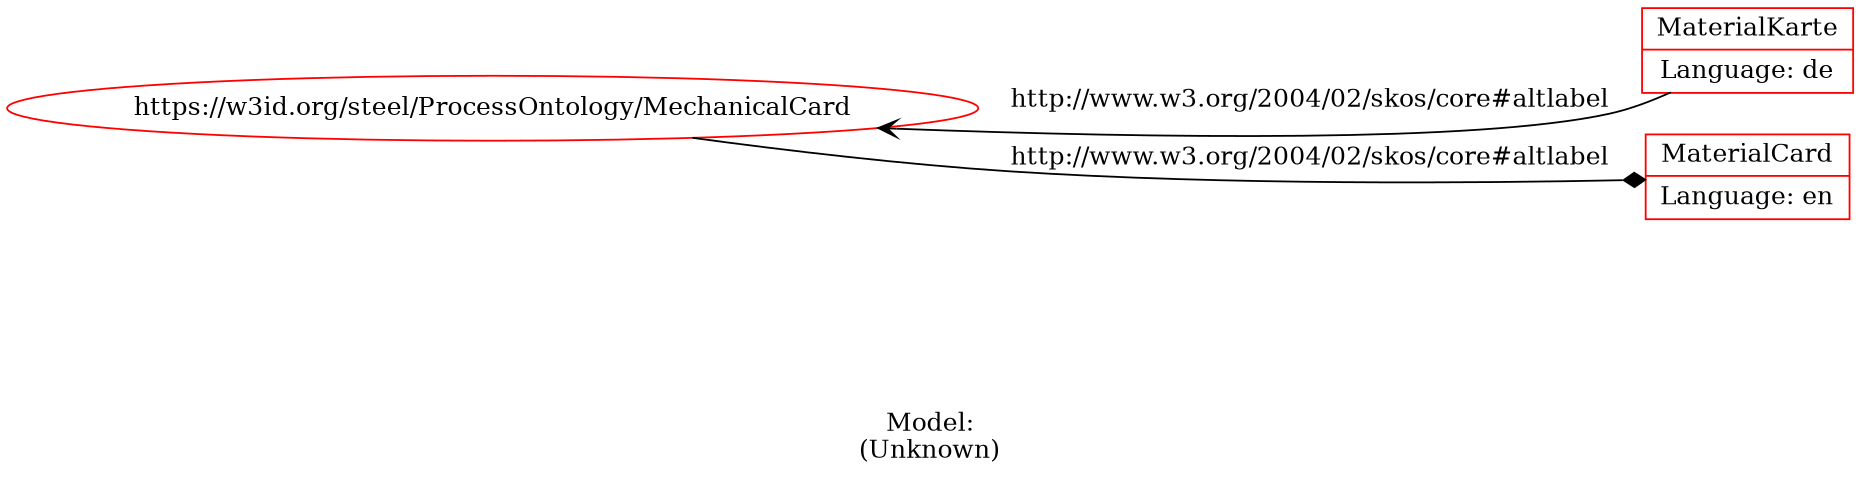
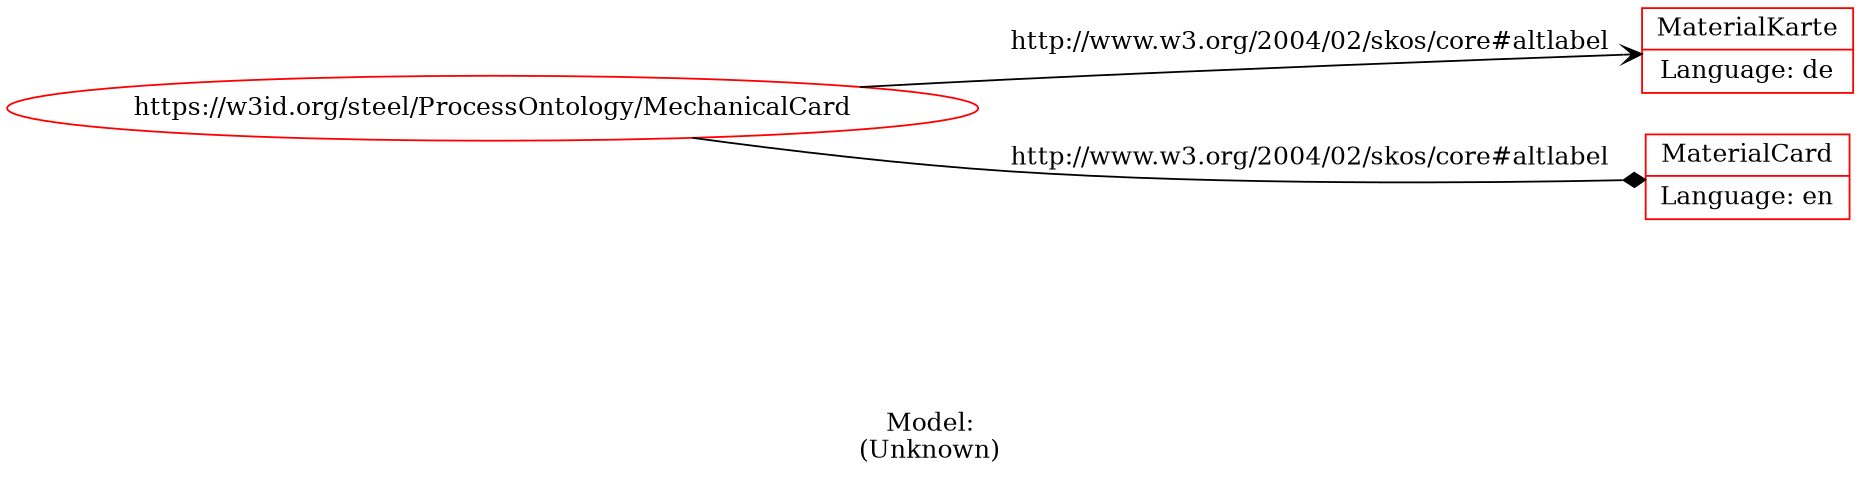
edge "MaterialKarte" -> "https://w3id.org/steel/ProcessOntology/MechanicalCard": reversed
